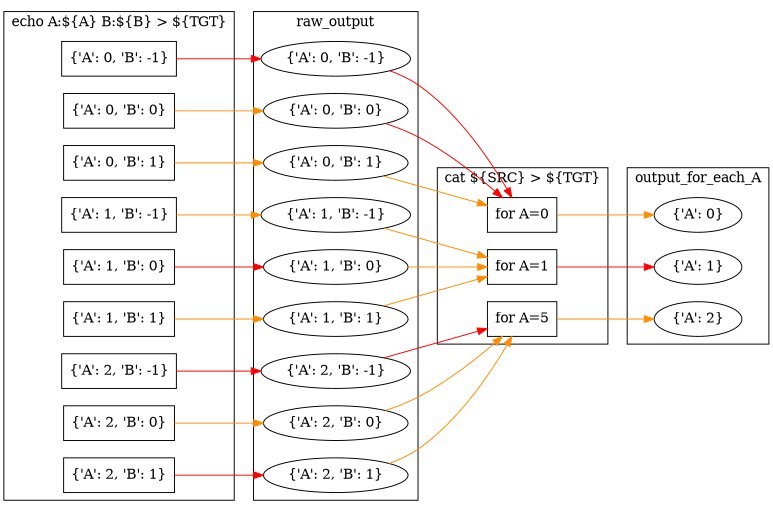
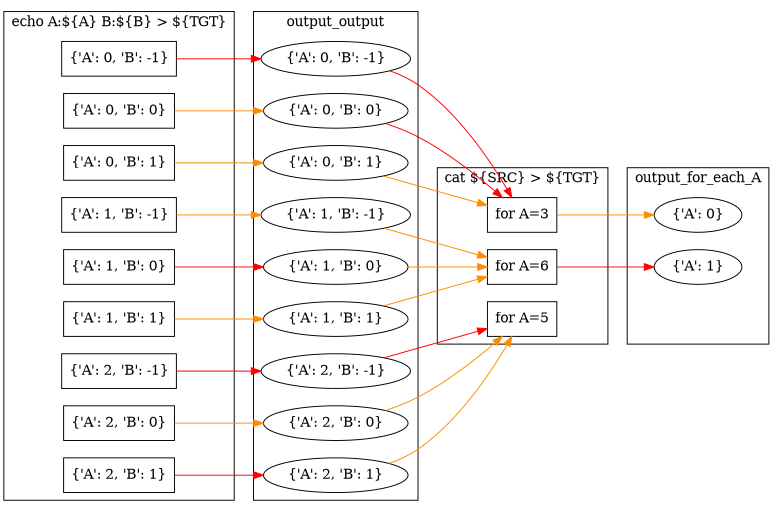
cluster "raw_output": label "raw_output" -> "output_output"
node "for A=0": label "for A=0" -> "for A=3"
node "for A=1": label "for A=1" -> "for A=6"
node "{'A': 2}": removed
